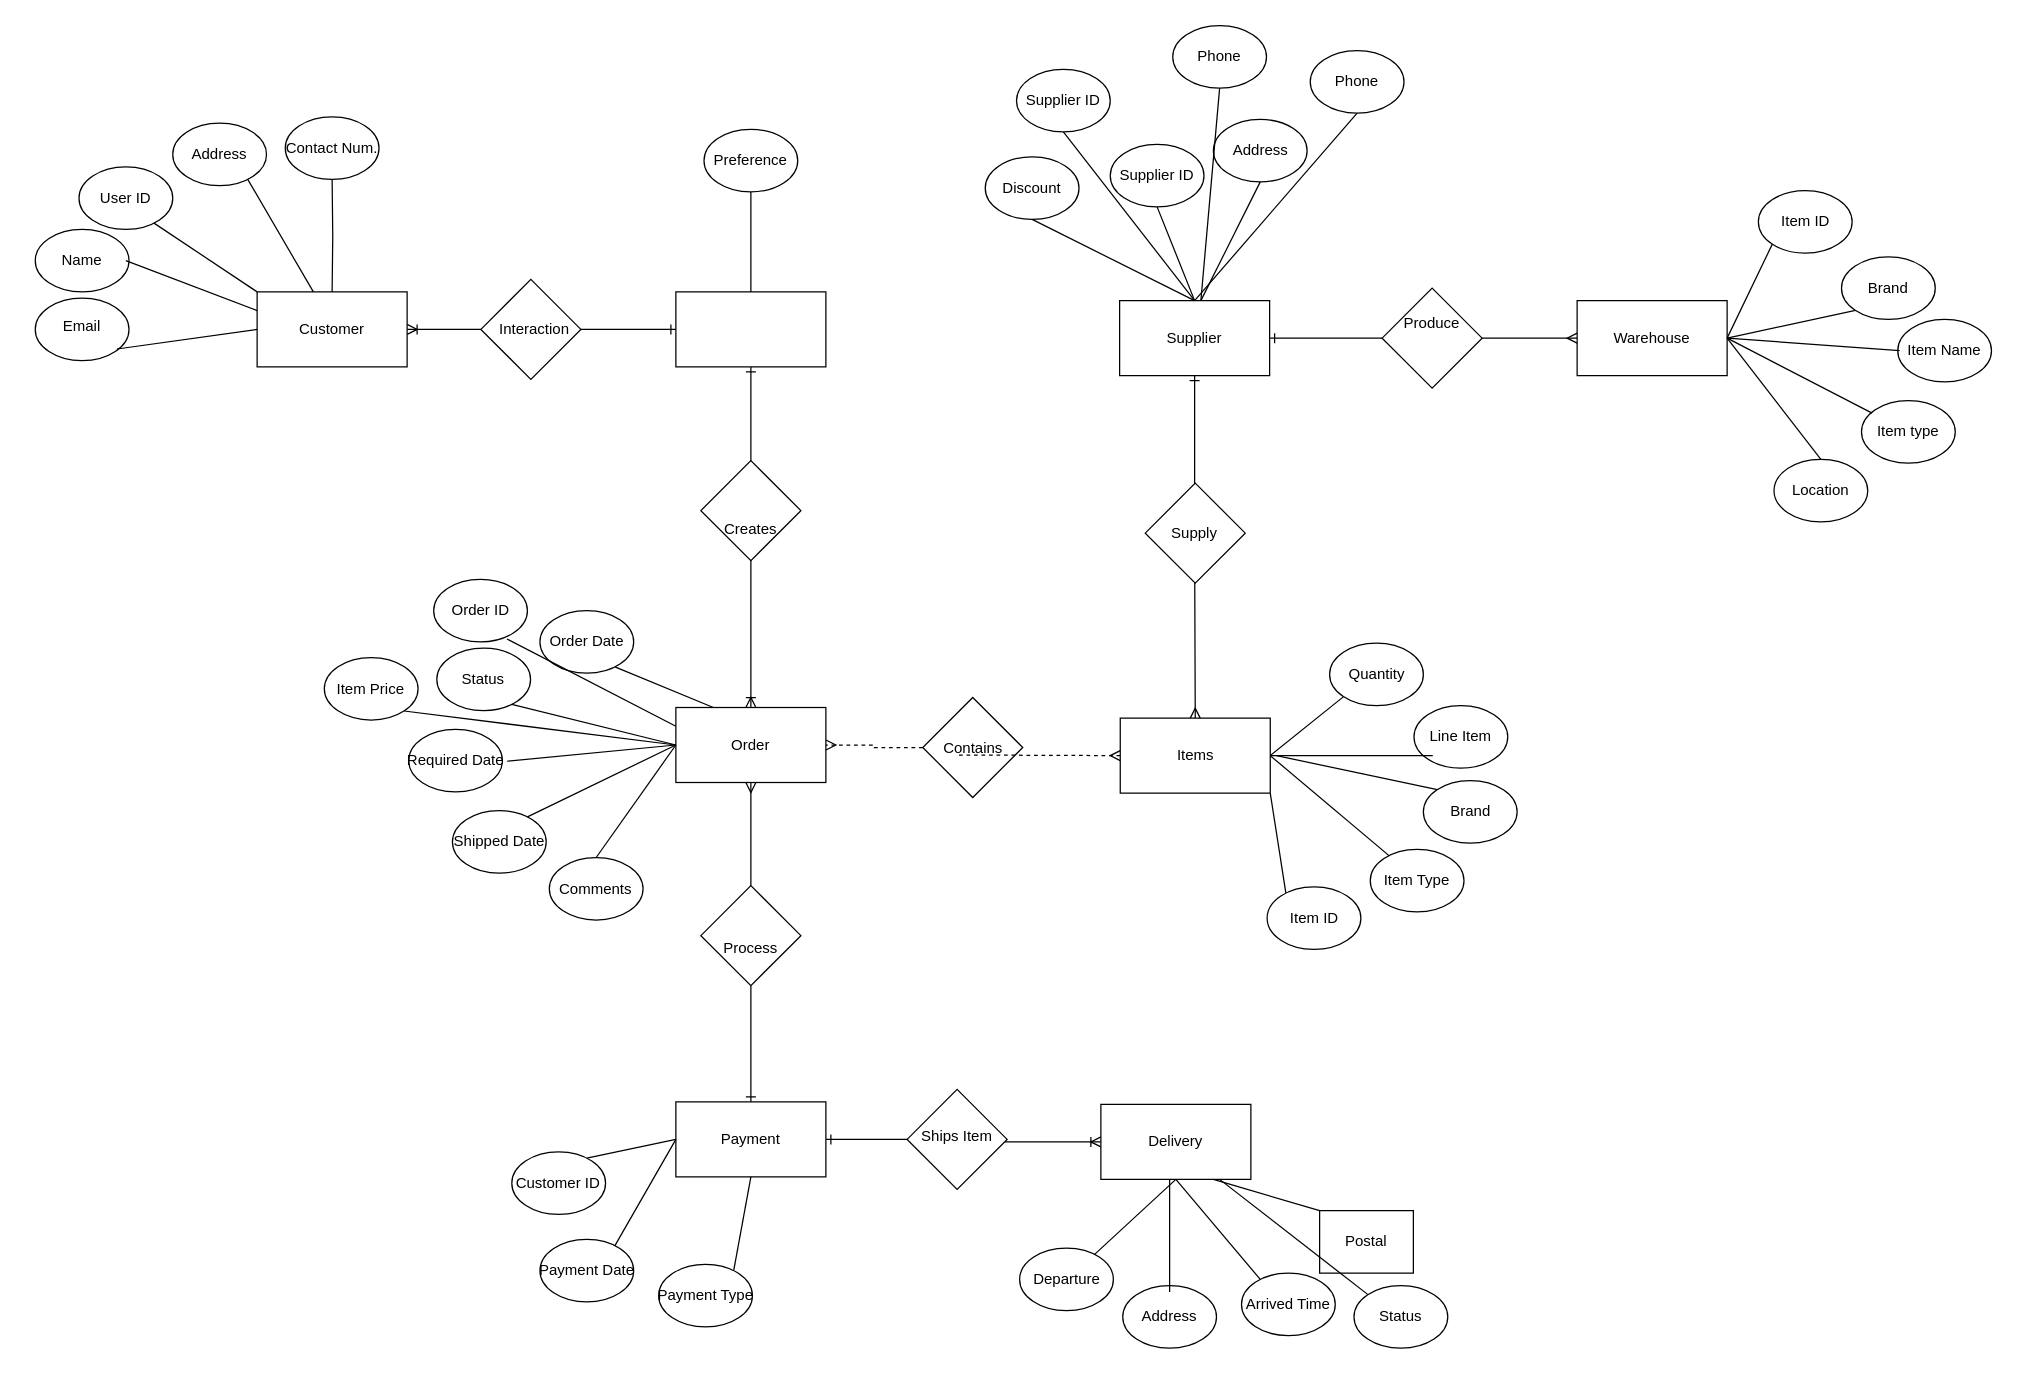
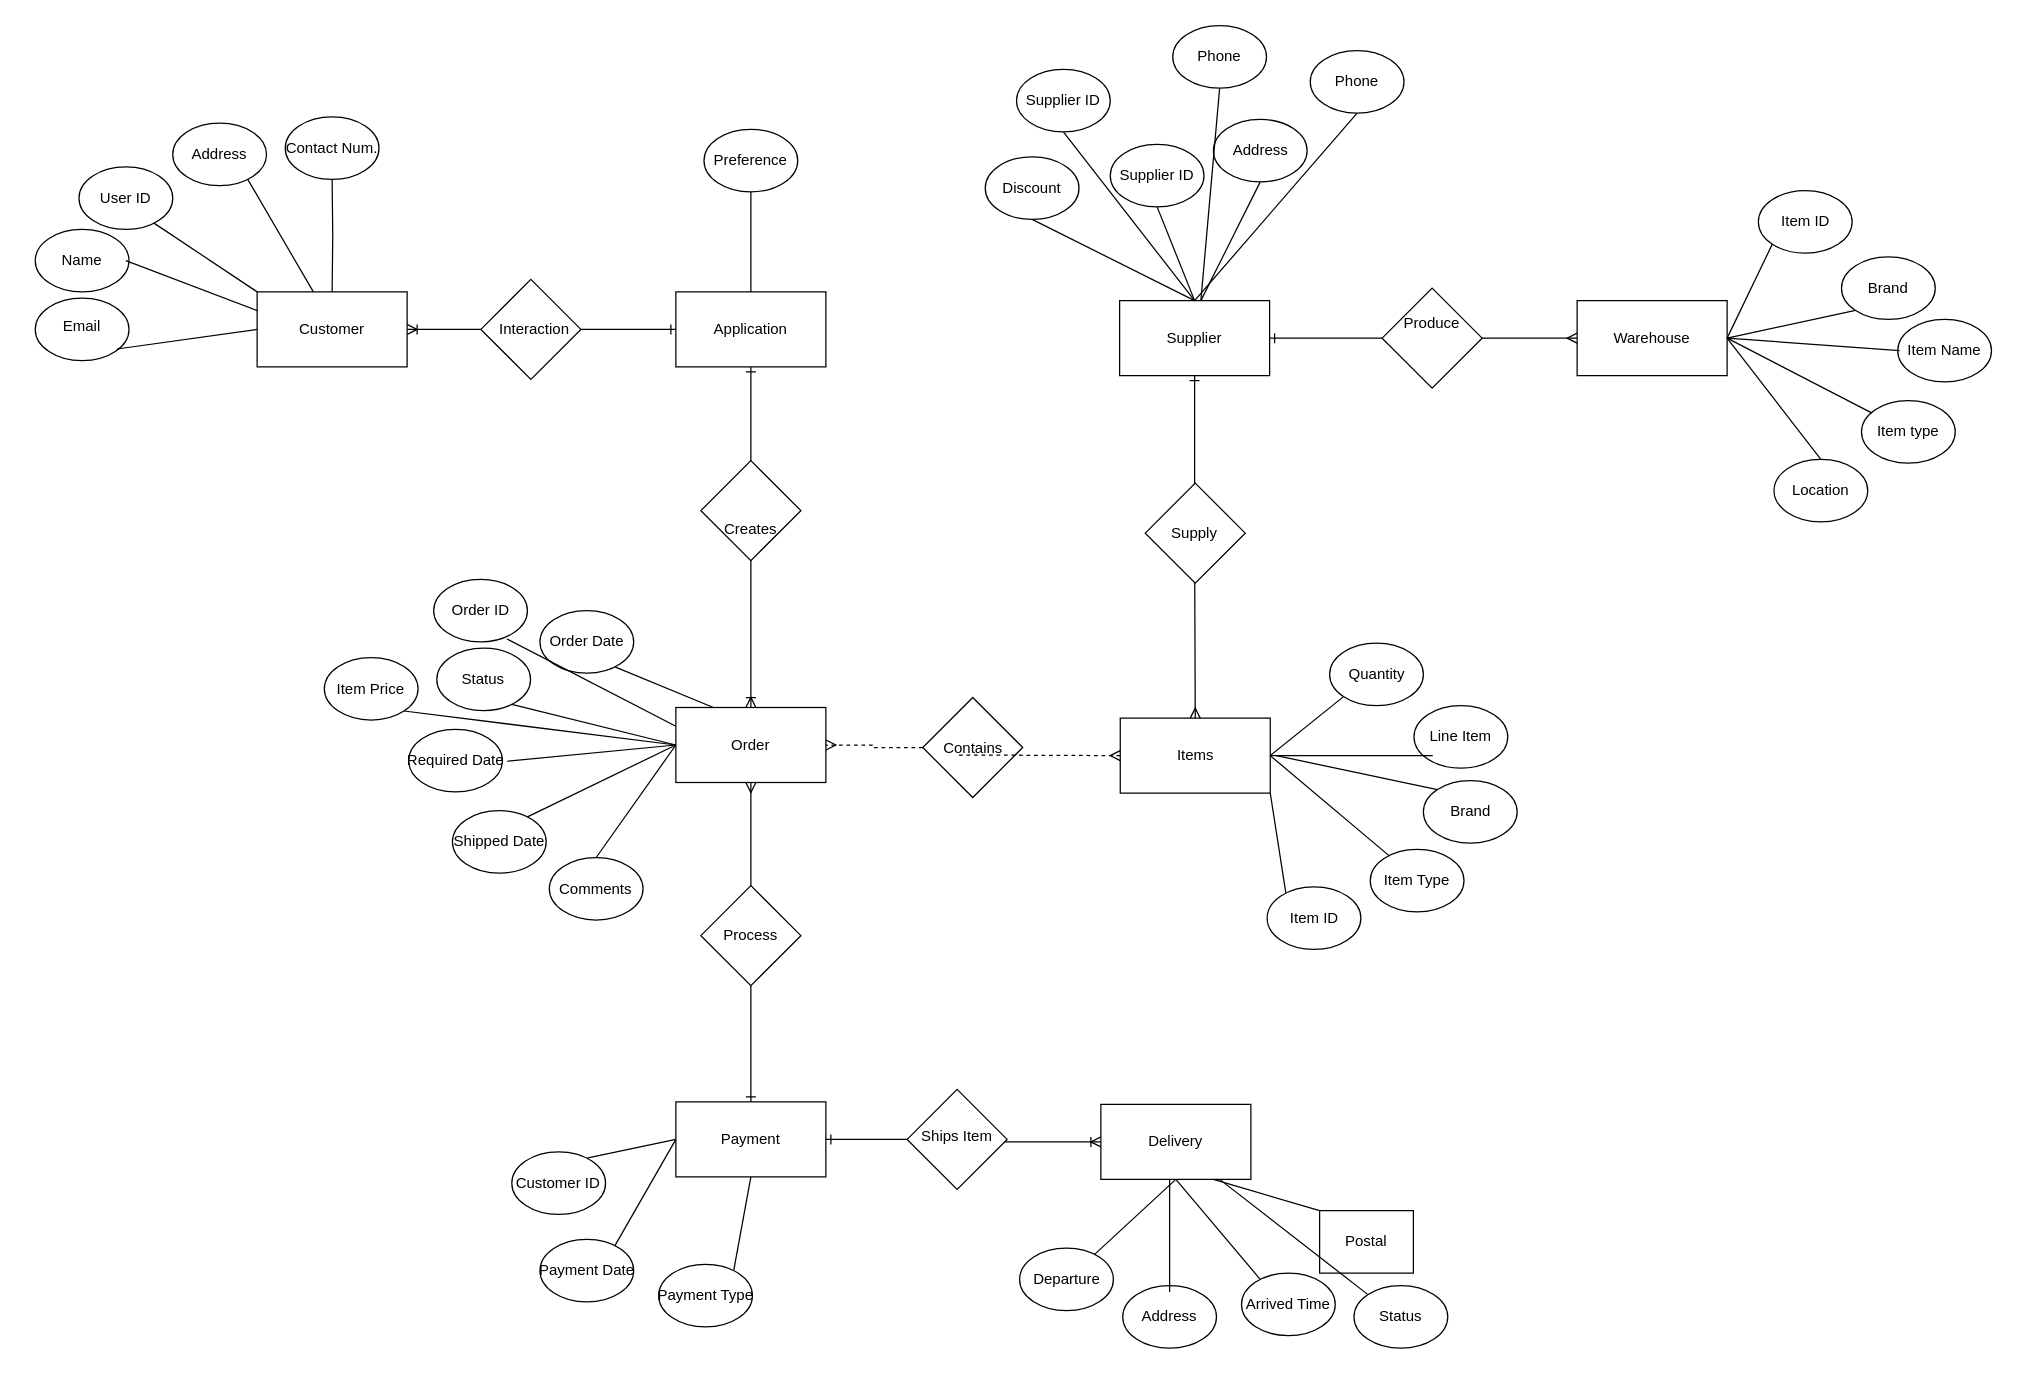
node "Application": added
node "Process": moved (751, 948) -> (751, 936)
